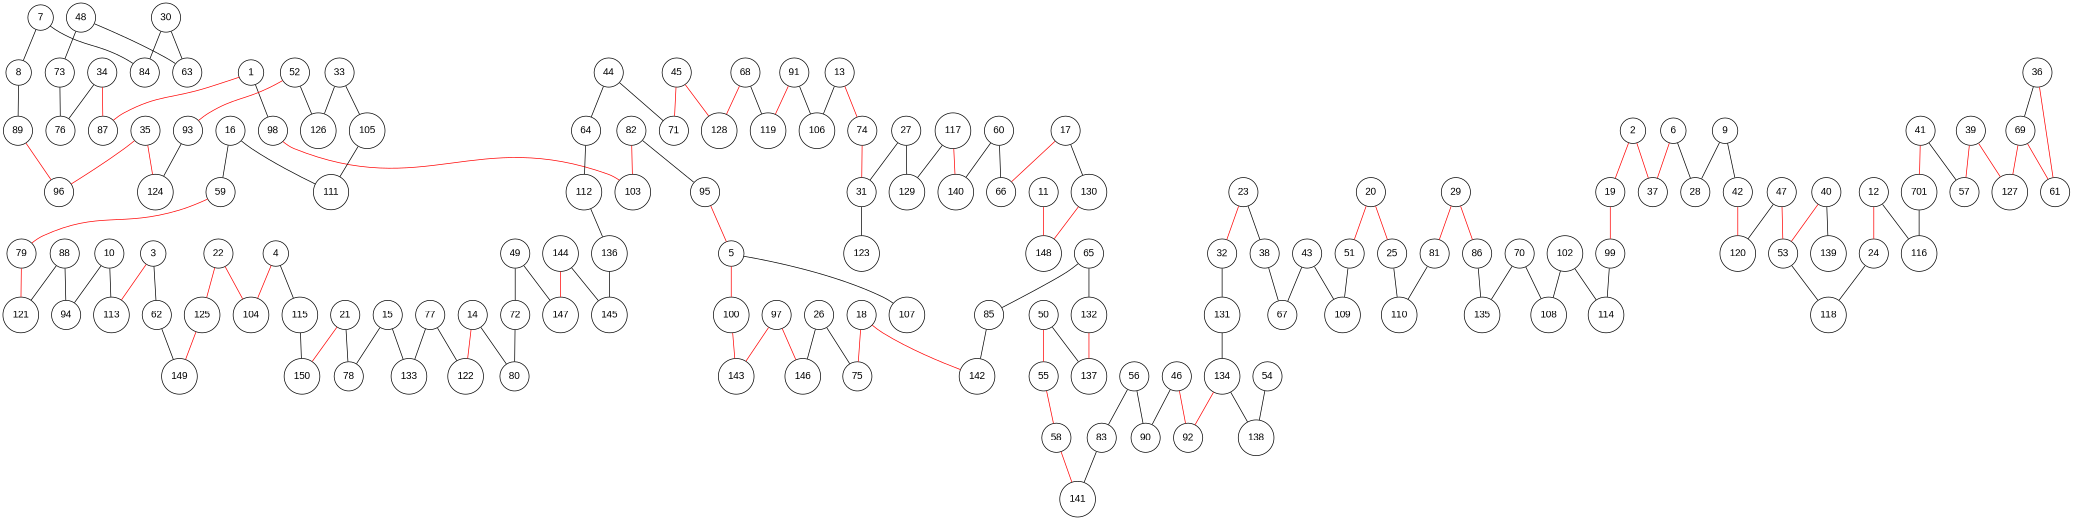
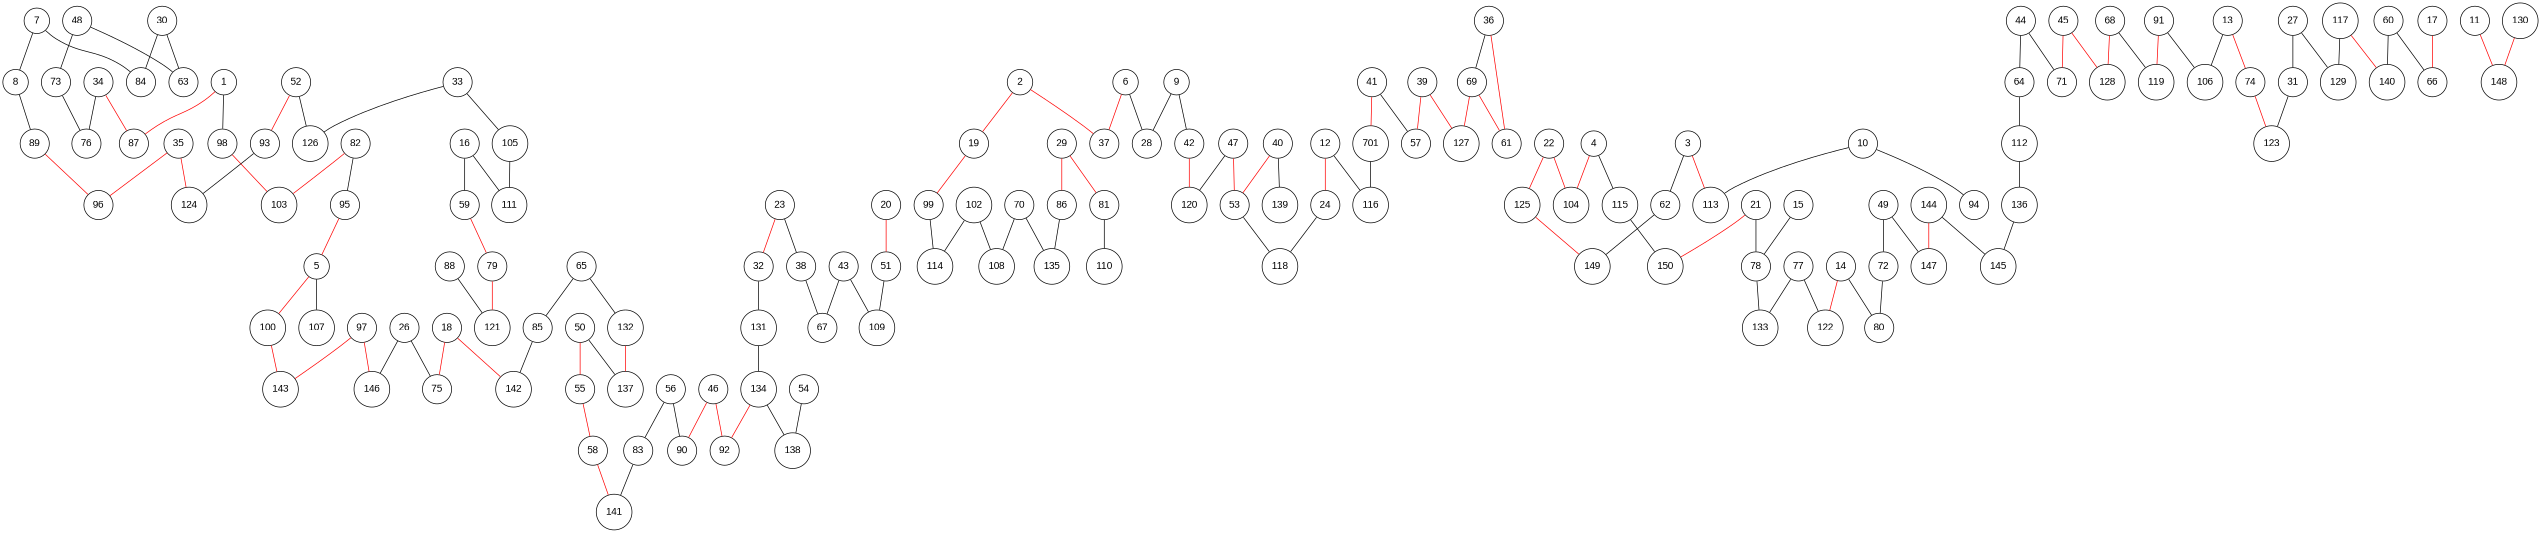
edge "17" -- "130": removed
edge "74" -- "31": now "74" -- "123"
node "25": removed
edge "88" -- "94": removed
edge "15" -- "133": now "78" -- "133"
edge "46" -- "90": color black -> red
